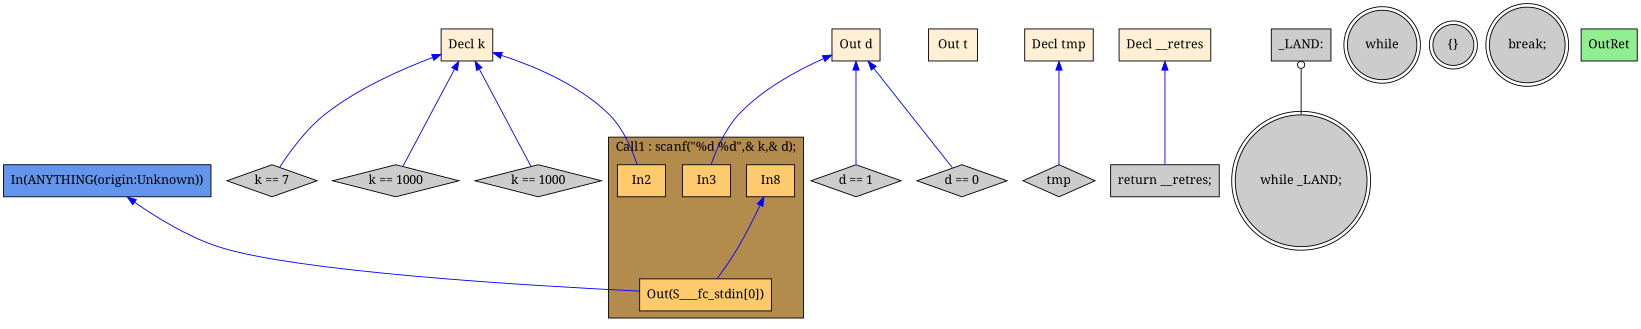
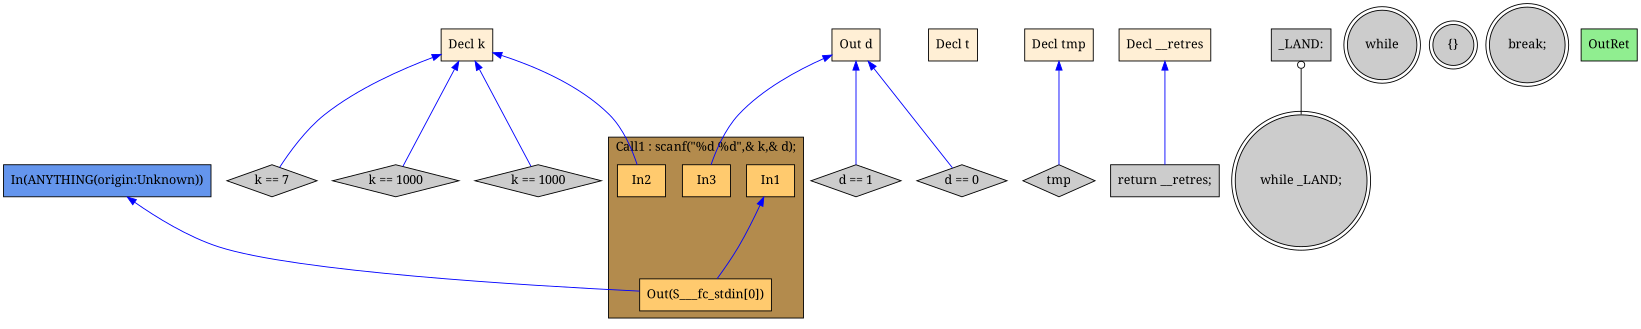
node "Out t": label "Out t" -> "Decl t"
node "In8": label "In8" -> "In1"
